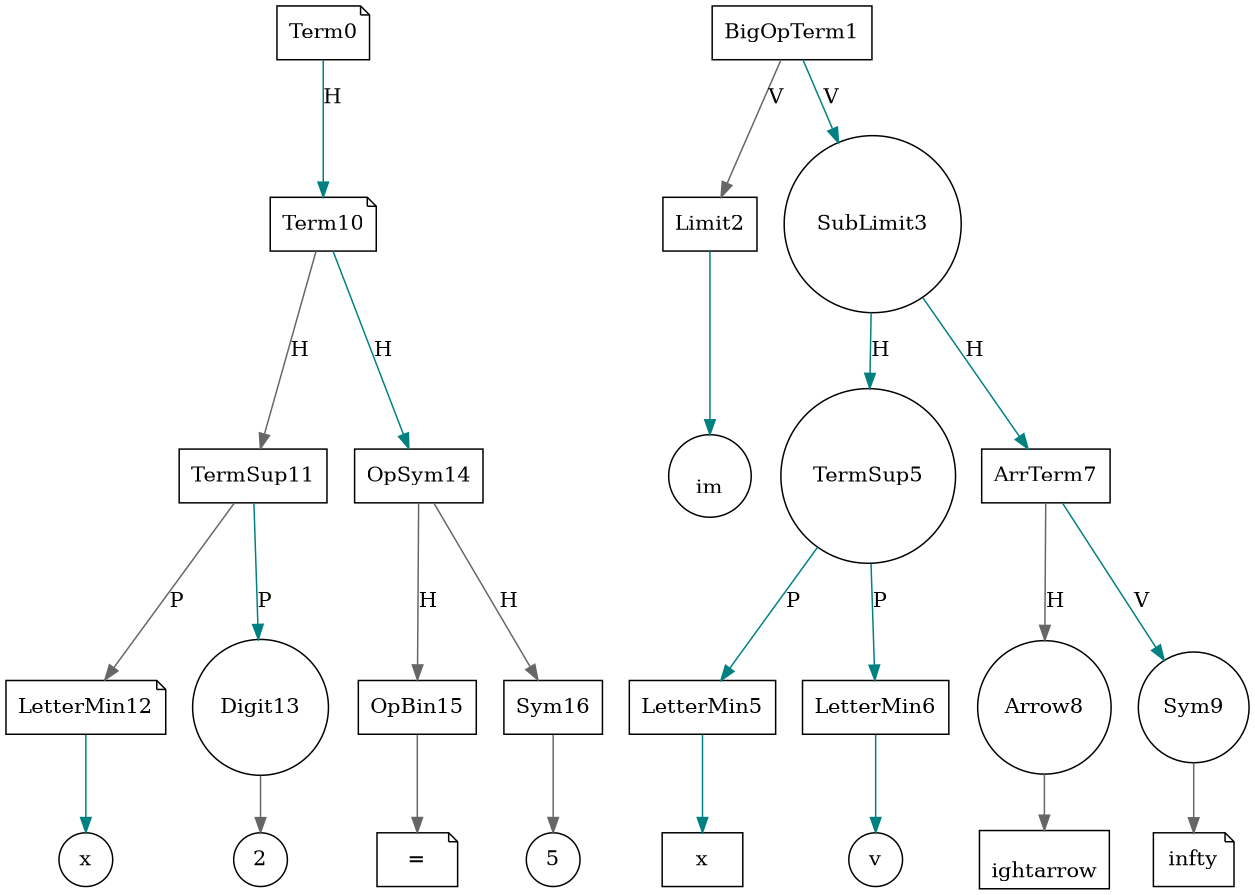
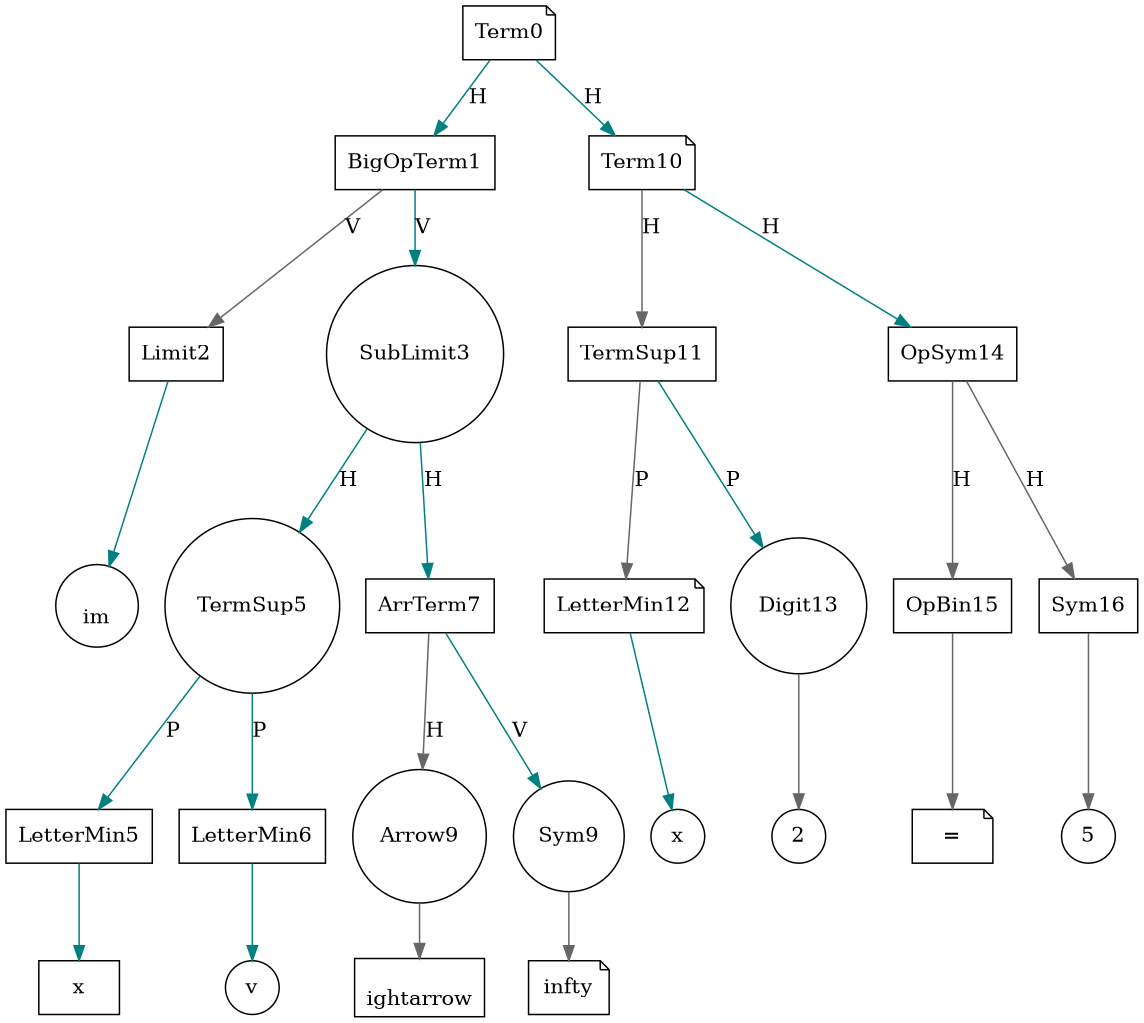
edge "Term0" -> "BigOpTerm1": added, label "H"
node "Arrow8": label "Arrow8" -> "Arrow9"
